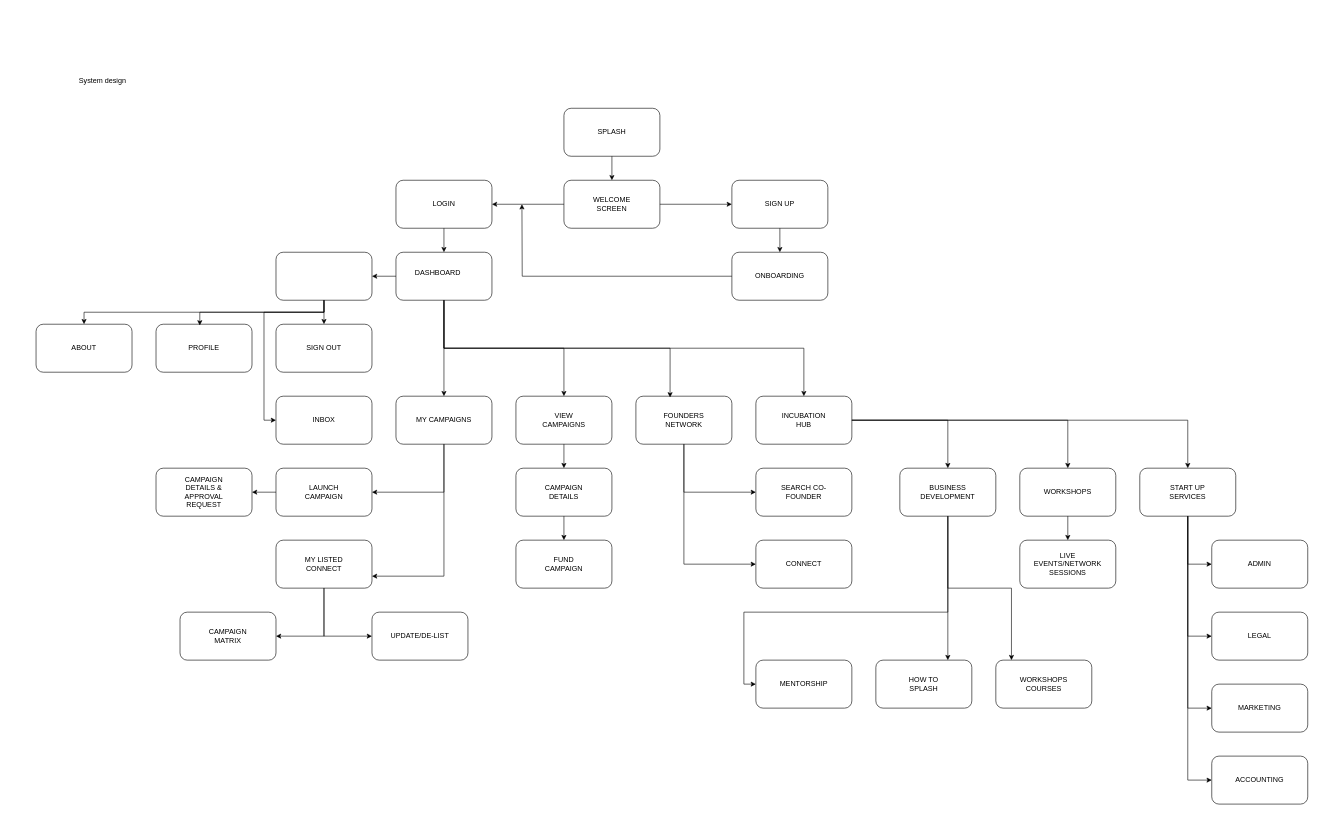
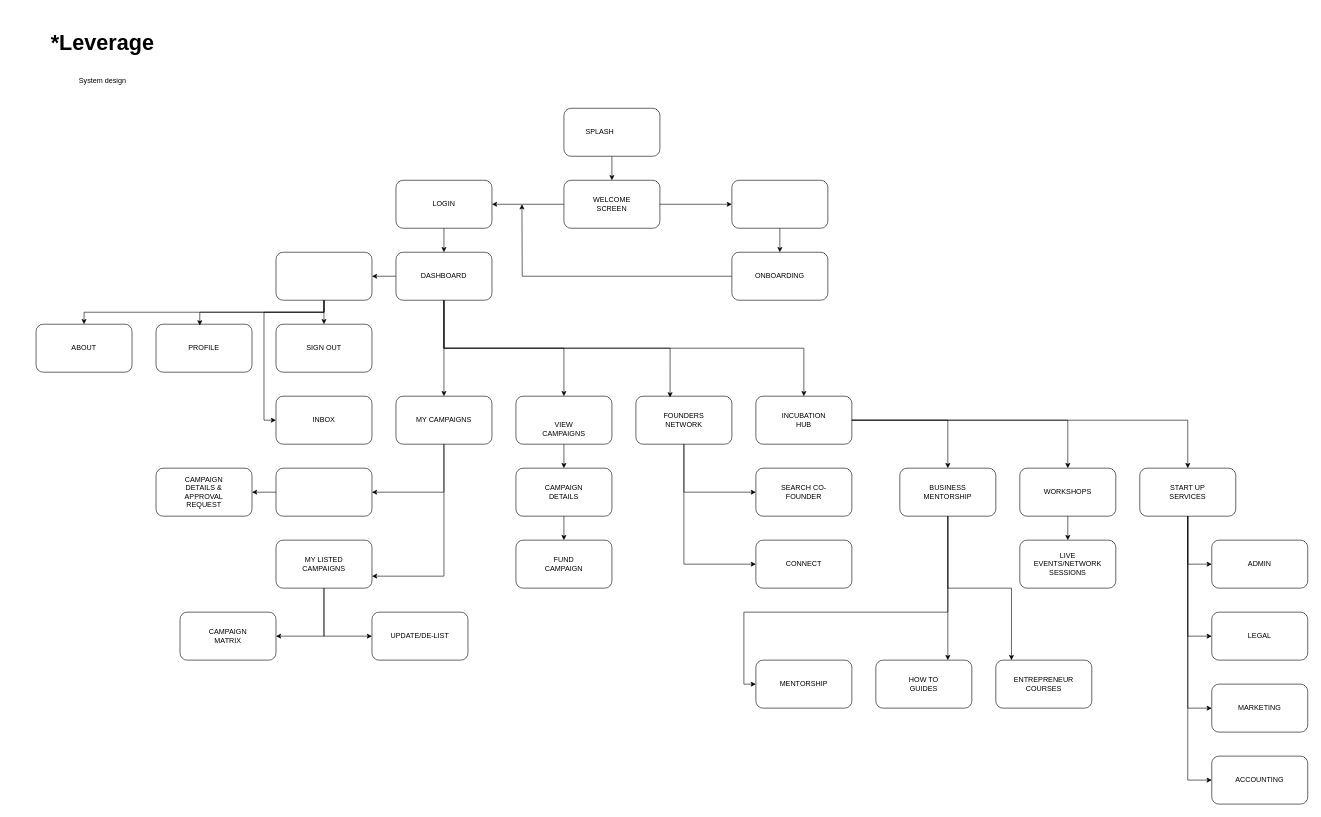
node "*Leverage": added
node "SPLASH": moved (612, 132) -> (600, 132)
node "SIGN UP": removed
node "DASHBOARD": moved (438, 273) -> (444, 276)
node "VIEW CAMPAIGNS": moved (564, 420) -> (564, 429)
node "LAUNCH CAMPAIGN": removed
node "BUSINESS DEVELOPMENT": label "BUSINESS DEVELOPMENT" -> "BUSINESS MENTORSHIP"
node "MY LISTED CONNECT": label "MY LISTED CONNECT" -> "MY LISTED CAMPAIGNS"
node "HOW TO SPLASH": label "HOW TO SPLASH" -> "HOW TO GUIDES"
node "WORKSHOPS COURSES": label "WORKSHOPS COURSES" -> "ENTREPRENEUR COURSES"
